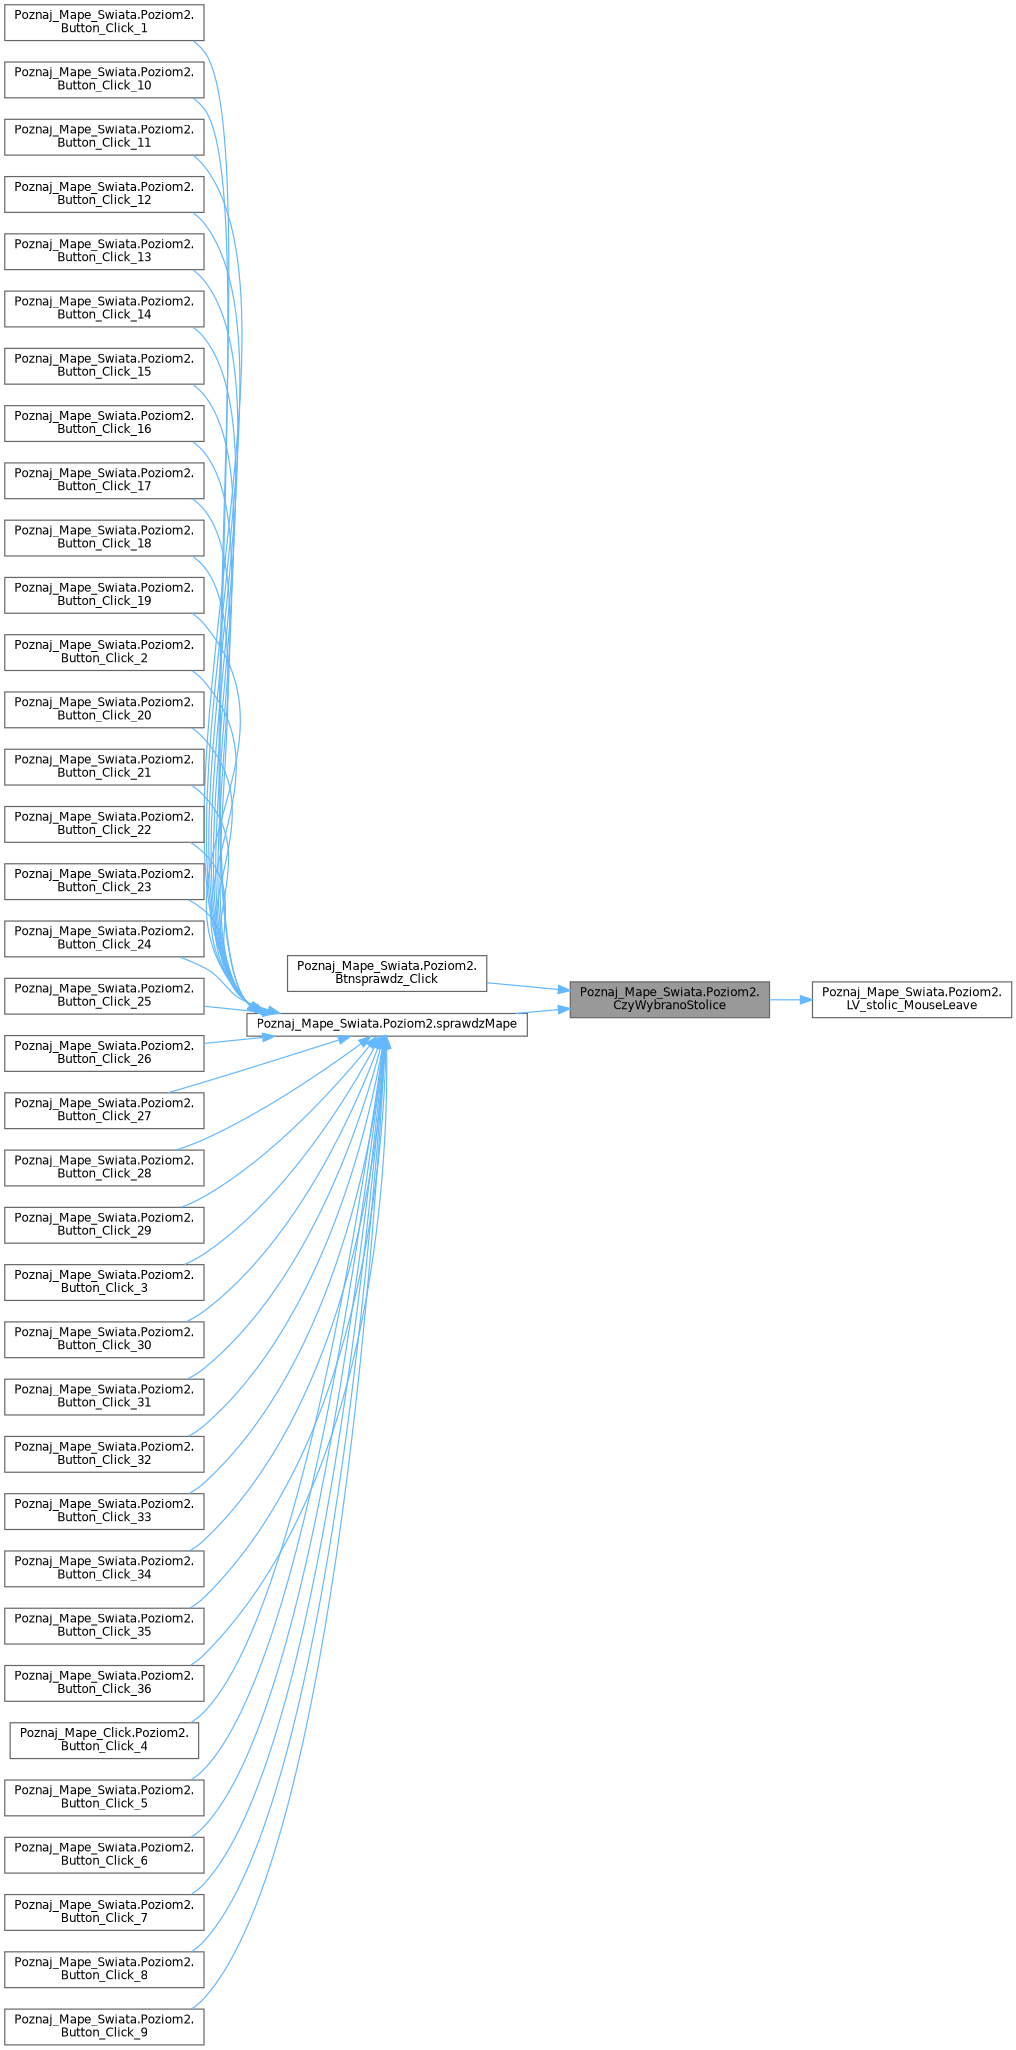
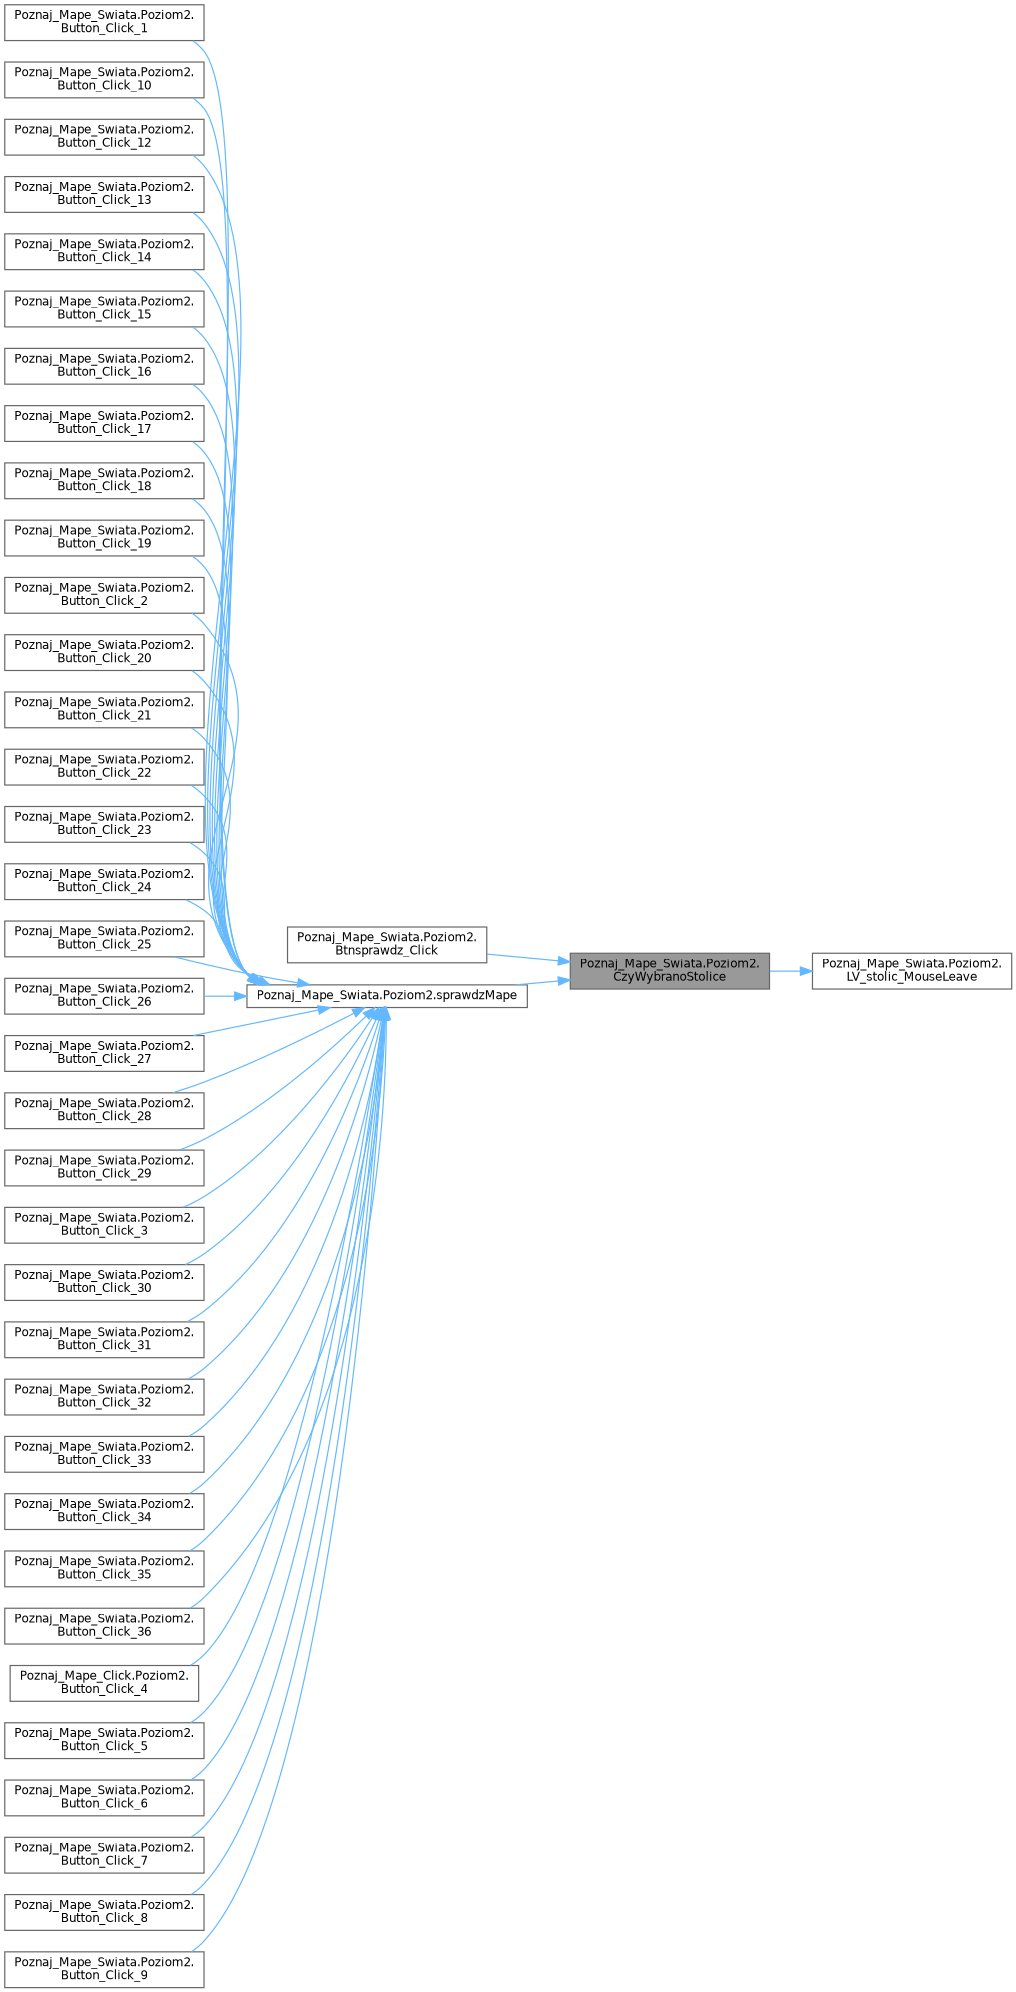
node "Poznaj_Mape_Swiata.Poziom2. Button_Click_11": removed
